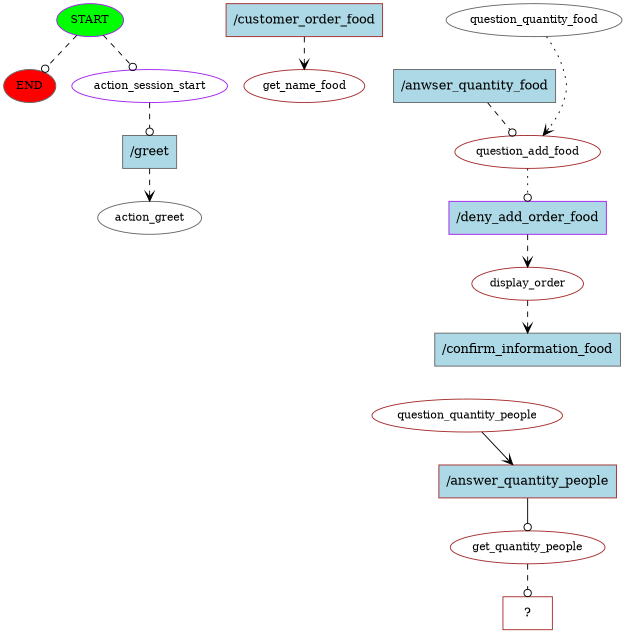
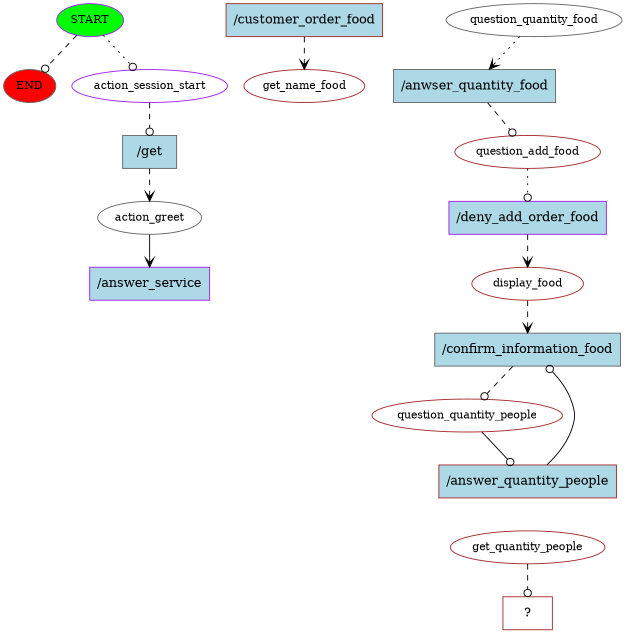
edge "START" -> "action_session_start": style dashed -> dotted
edge "question_quantity_food" -> "question_add_food": now "question_quantity_food" -> "/anwser_quantity_food"
node "/greet": label "/greet" -> "/get"
node "/answer_service": added
node "display_order": label "display_order" -> "display_food"
edge "/confirm_information_food" -> "question_quantity_people": added
edge "question_quantity_people" -> "/answer_quantity_people": arrowhead vee -> odot
edge "/answer_quantity_people" -> "get_quantity_people": now "/answer_quantity_people" -> "/confirm_information_food"
